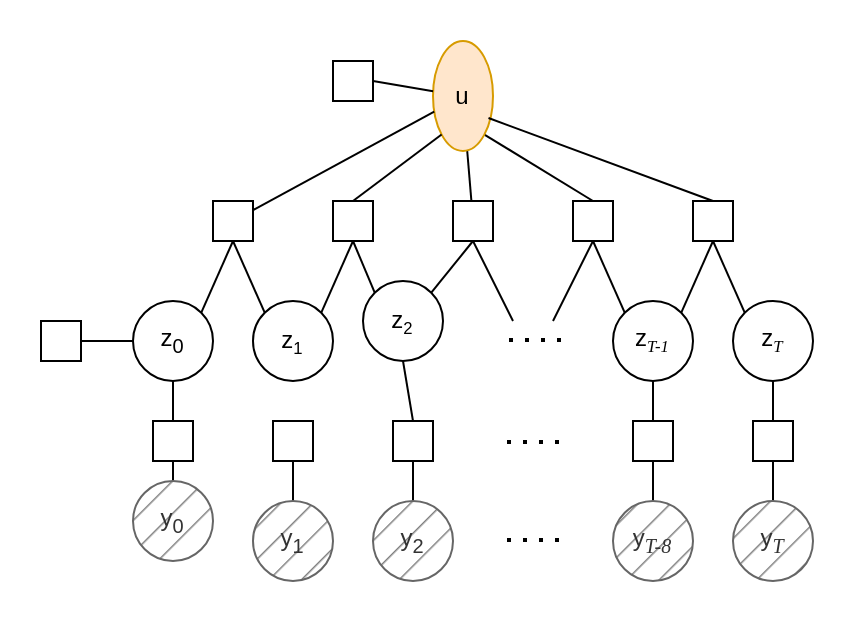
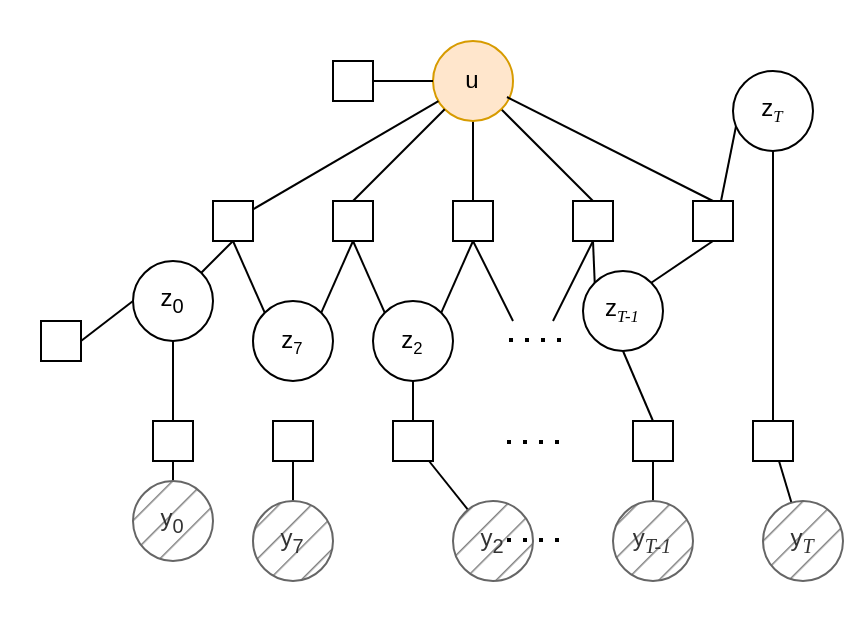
node "u": size 60x110 -> 80x80
node "z2": moved (403, 321) -> (413, 341)
node "z0": moved (173, 341) -> (173, 301)
node "z1": label "z1" -> "z7"
node "zT-1": moved (653, 341) -> (623, 311)
node "zT": moved (773, 341) -> (773, 111)
node "y1": label "y1" -> "y7"
node "y2": moved (413, 541) -> (493, 541)
node "yT-8": label "yT-8" -> "yT-1"
node "yT": moved (773, 541) -> (803, 541)
